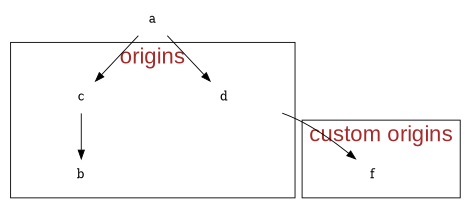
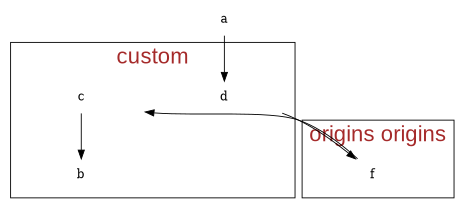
edge "a" -> "c": now "f" -> "c"
cluster "origins": label "origins" -> "custom"
cluster "custom origins": label "custom origins" -> "origins origins"
